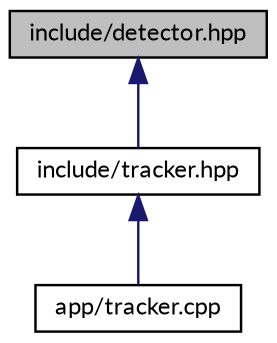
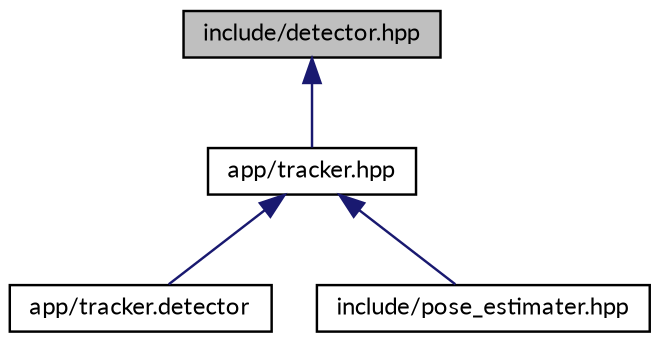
node "include/tracker.hpp": label "include/tracker.hpp" -> "app/tracker.hpp"
node "app/tracker.cpp": label "app/tracker.cpp" -> "app/tracker.detector"
node "include/pose_estimater.hpp": added
